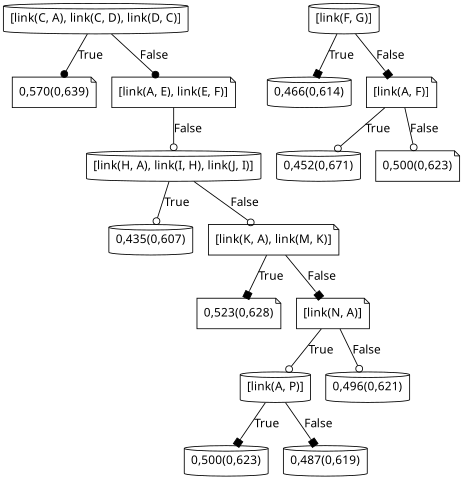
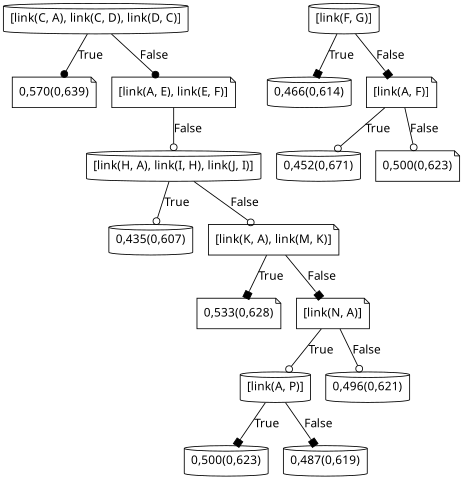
node "0,523(0,628)": label "0,523(0,628)" -> "0,533(0,628)"
